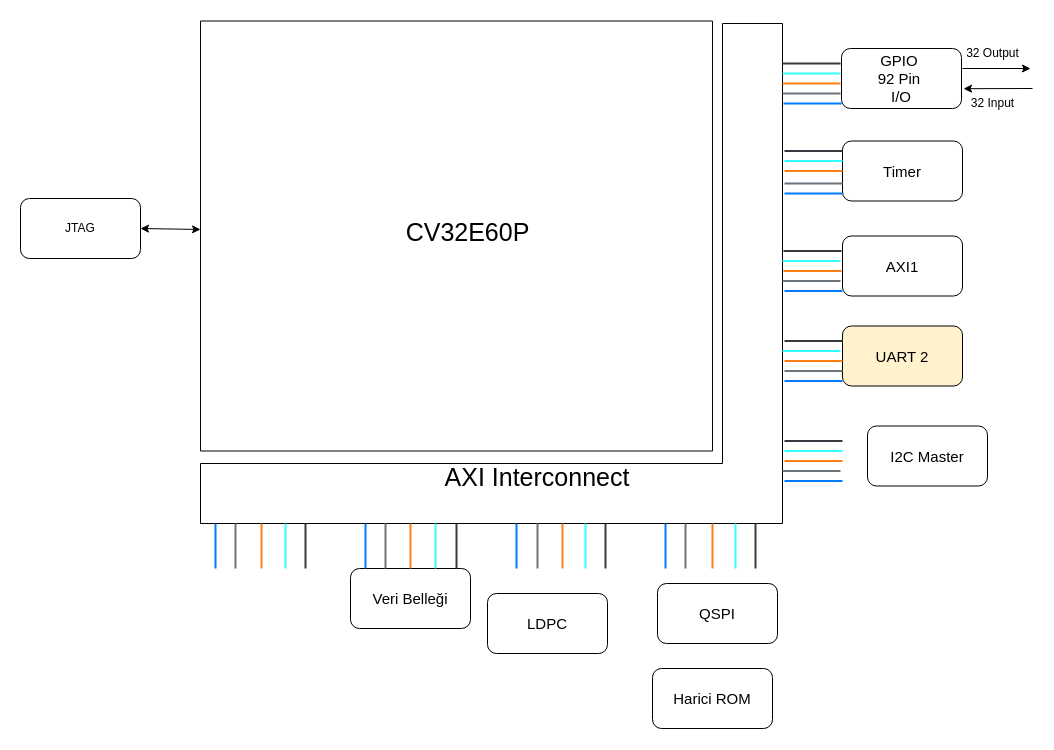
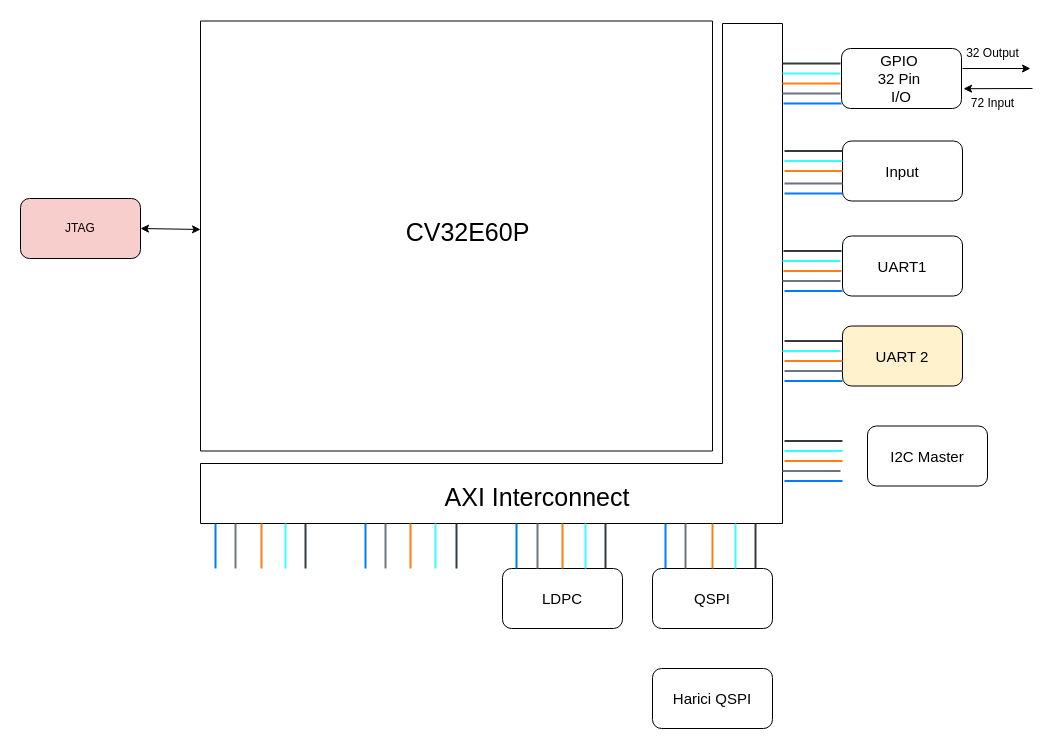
node "GPIO 92 Pin I/O": label "GPIO 92 Pin I/O" -> "GPIO 32 Pin I/O"
node "32 Input": label "32 Input" -> "72 Input"
node "Timer": label "Timer" -> "Input"
node "JTAG": fillcolor #ffffff -> #f8cecc
node "AXI1": label "AXI1" -> "UART1"
node "AXI Interconnect": moved (538, 476) -> (538, 496)
node "Veri Belleği": removed
node "QSPI": moved (718, 614) -> (713, 599)
node "LDPC": moved (548, 624) -> (563, 599)
node "Harici ROM": label "Harici ROM" -> "Harici QSPI"
